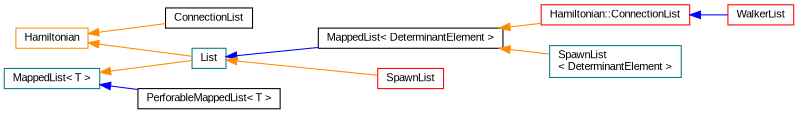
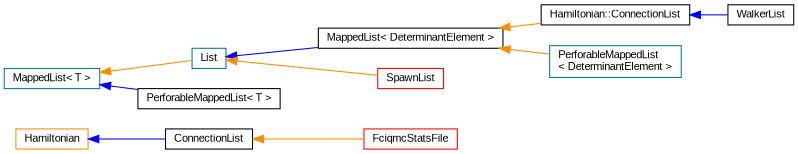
node "Hamiltonian::ConnectionList": color red -> black
node "WalkerList": color red -> black
edge "ConnectionList" -> "Hamiltonian": color darkorange -> blue
edge "List" -> "Hamiltonian": removed
node "SpawnList < DeterminantElement >": label "SpawnList < DeterminantElement >" -> "PerforableMappedList < DeterminantElement >"
node "FciqmcStatsFile": added
